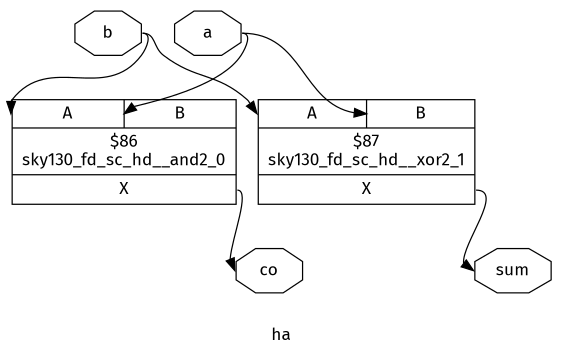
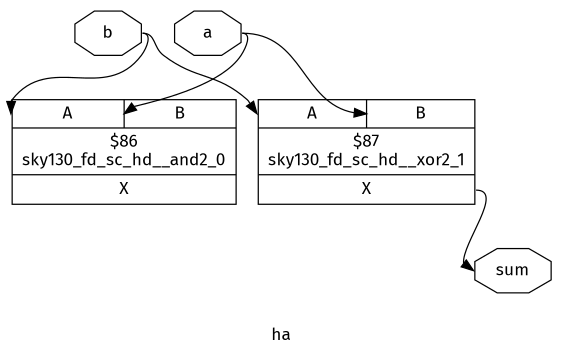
node "co": removed
